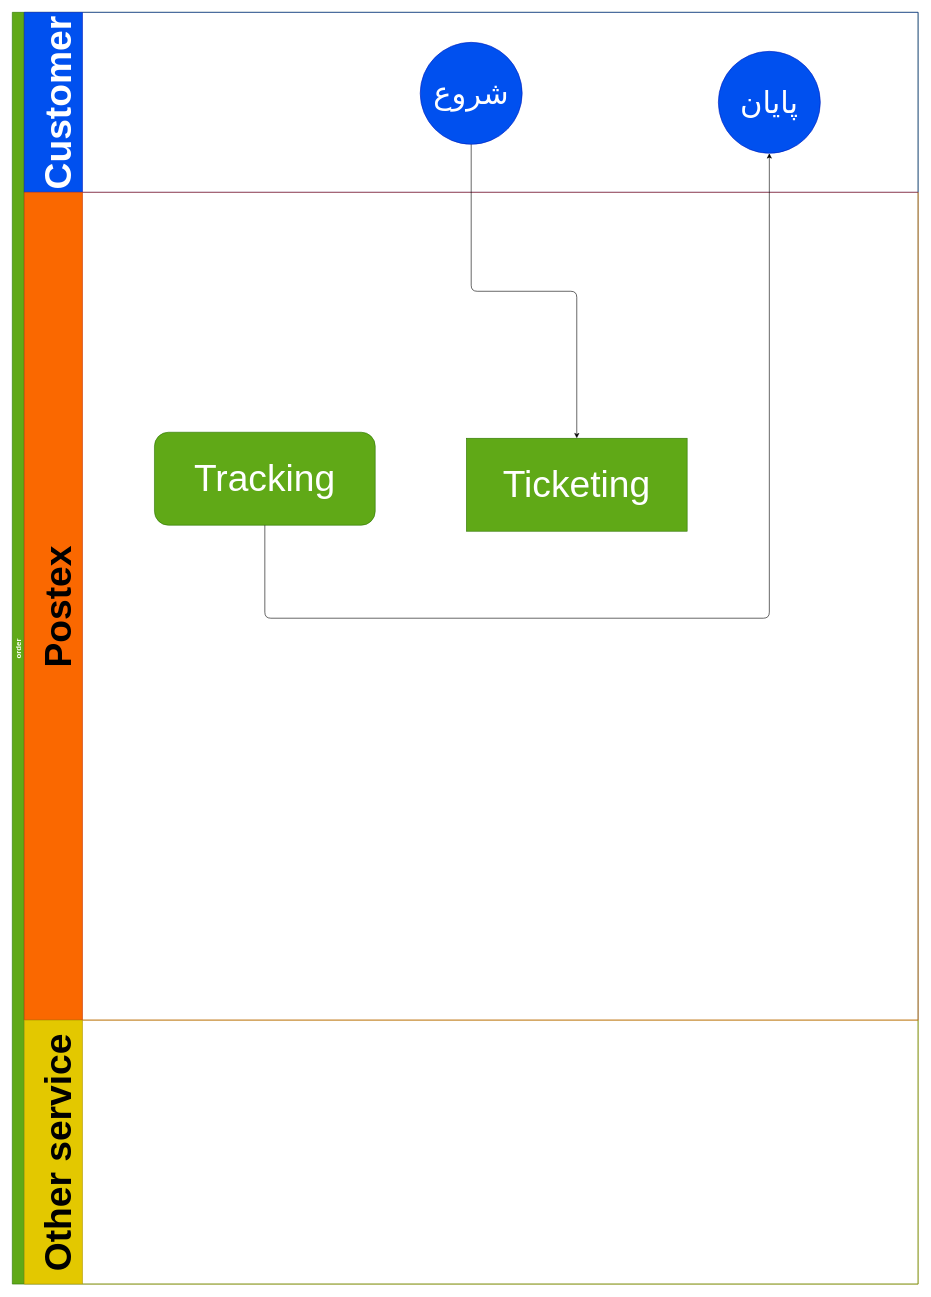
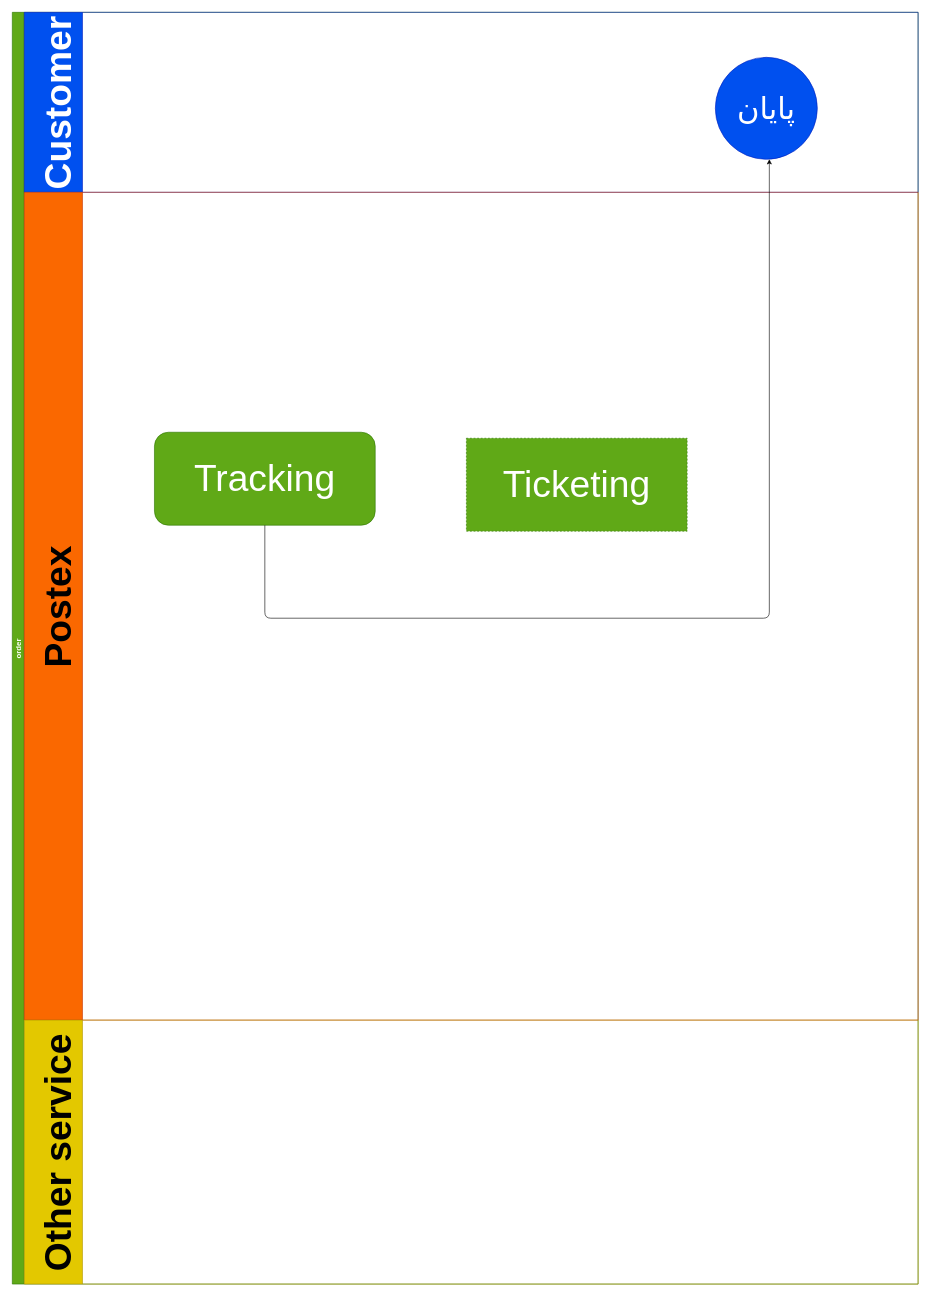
node "شروع": removed
node "پایان": moved (770, 102) -> (767, 108)
edge "شروع" -> "Ticketing": removed
node "Ticketing": style solid -> dashed
